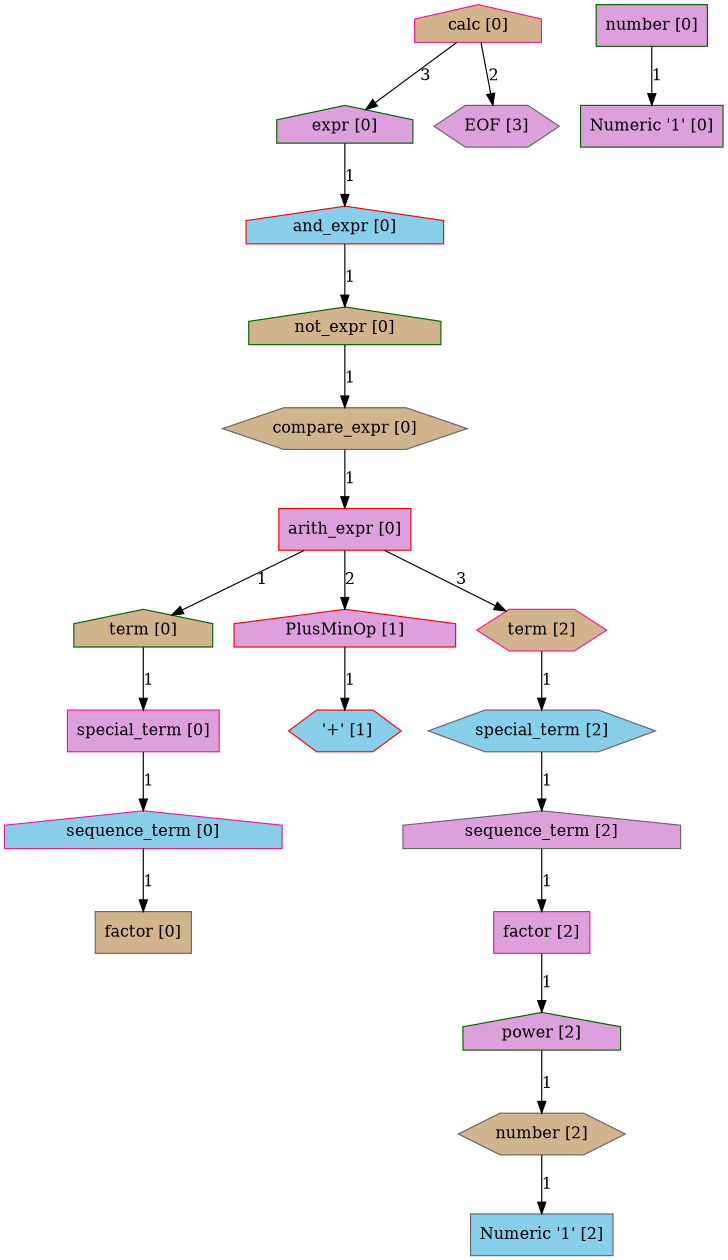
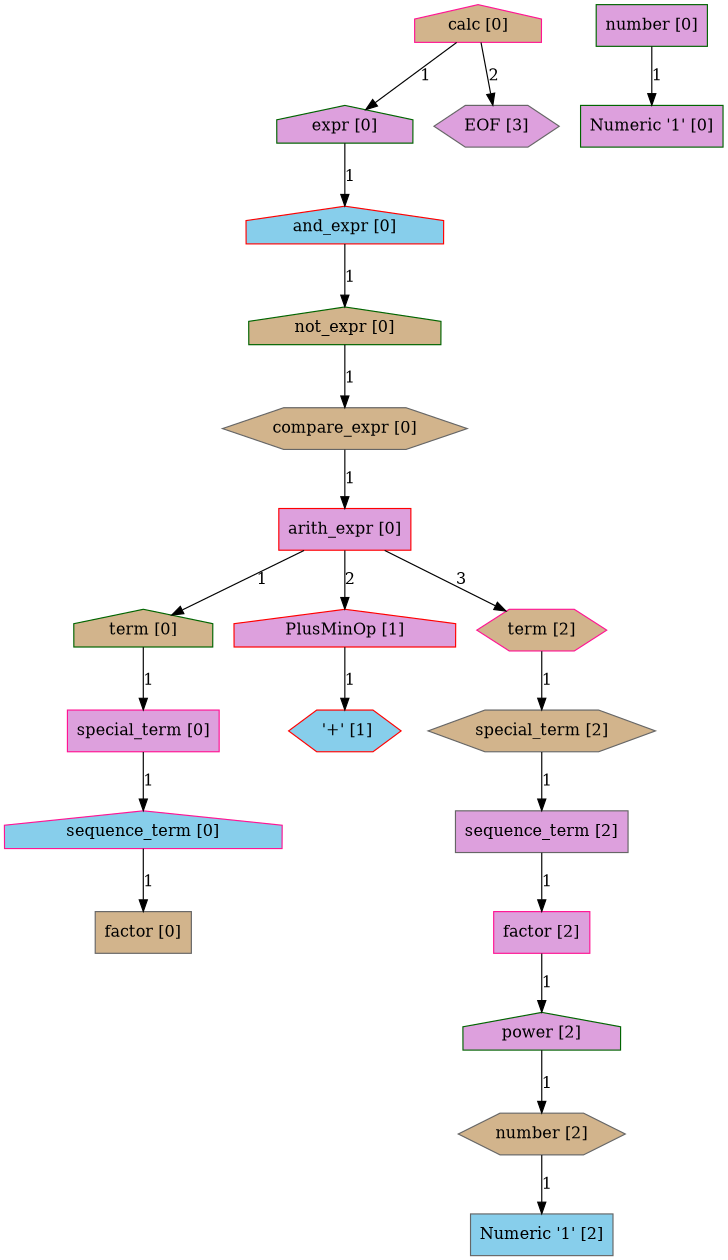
edge "calc [0]" -> "expr [0]": label "3" -> "1"
node "special_term [2]": fillcolor skyblue -> tan
node "sequence_term [2]": shape house -> box
